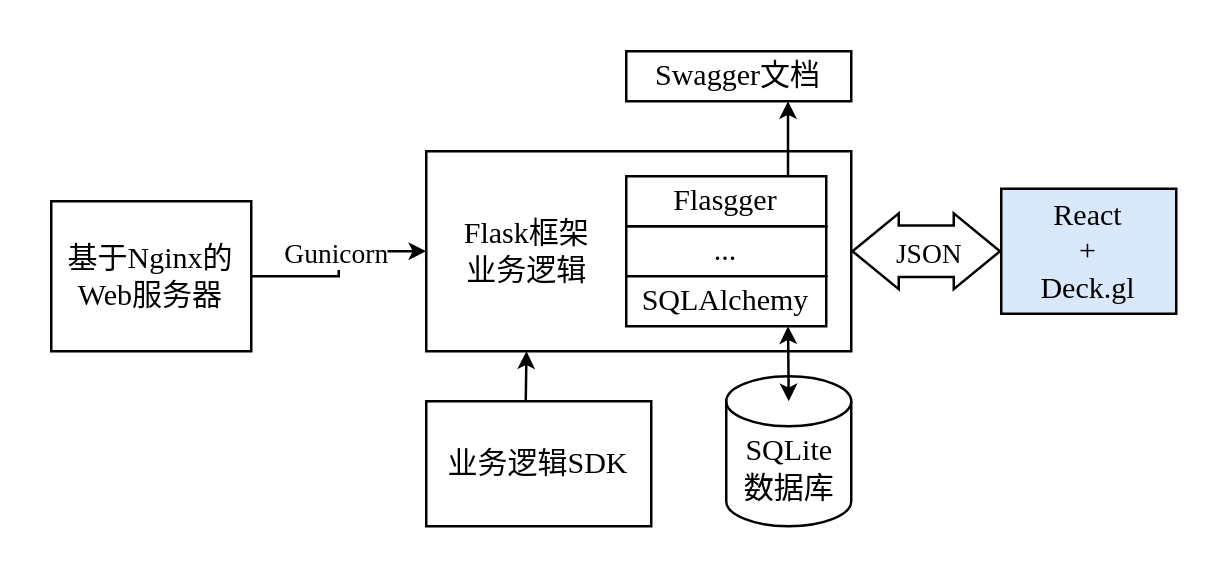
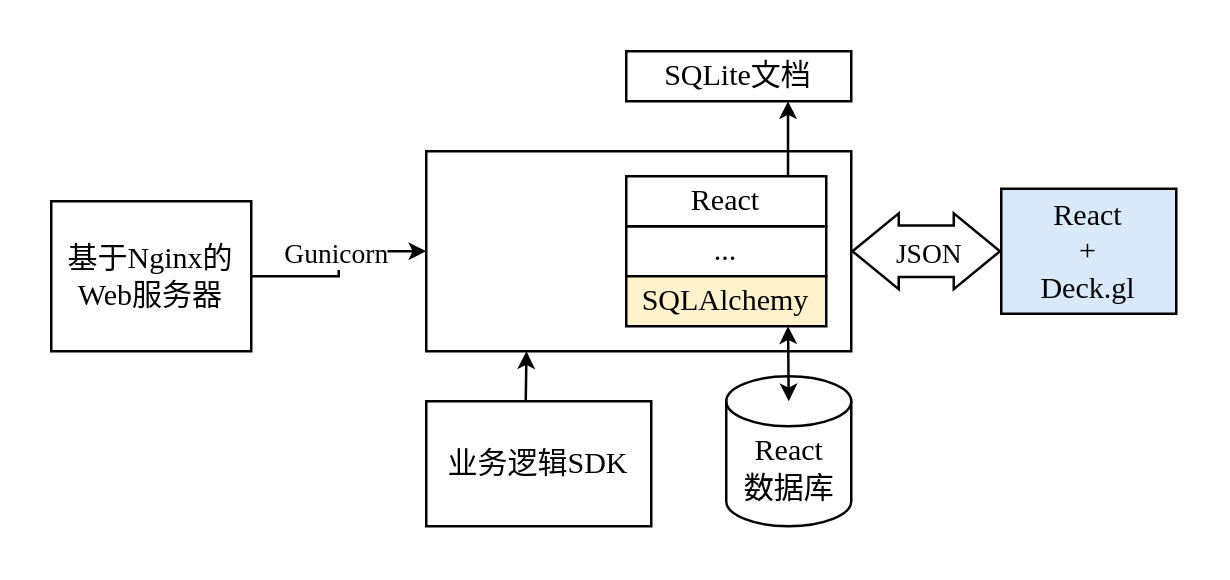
node "Swagger文档": label "Swagger文档" -> "SQLite文档"
node "Flasgger": label "Flasgger" -> "React"
node "Flask框架 业务逻辑": removed
node "SQLAlchemy": fillcolor #ffffff -> #fff2cc
node "SQLite 数据库": label "SQLite 数据库" -> "React 数据库"
